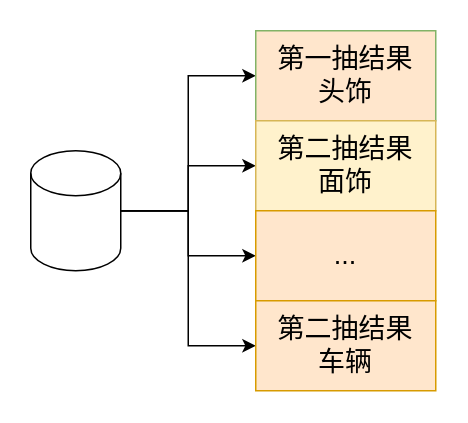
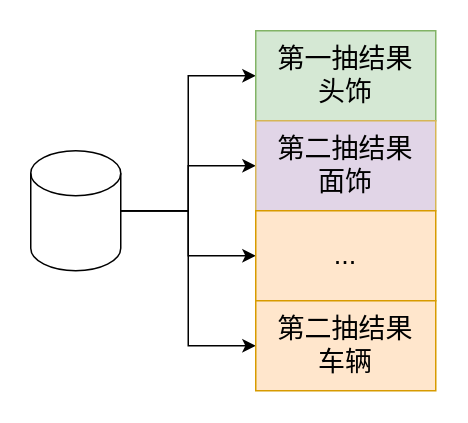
node "第一抽结果 头饰": fillcolor #ffe6cc -> #d5e8d4
node "第二抽结果 面饰": fillcolor #fff2cc -> #e1d5e7
